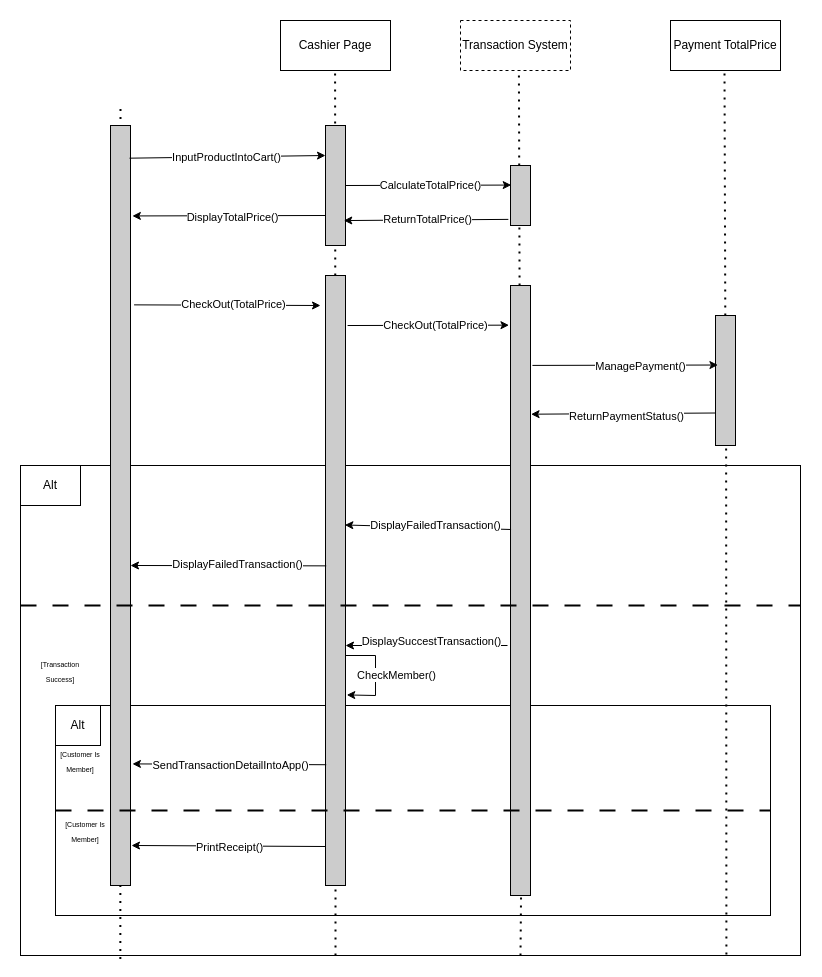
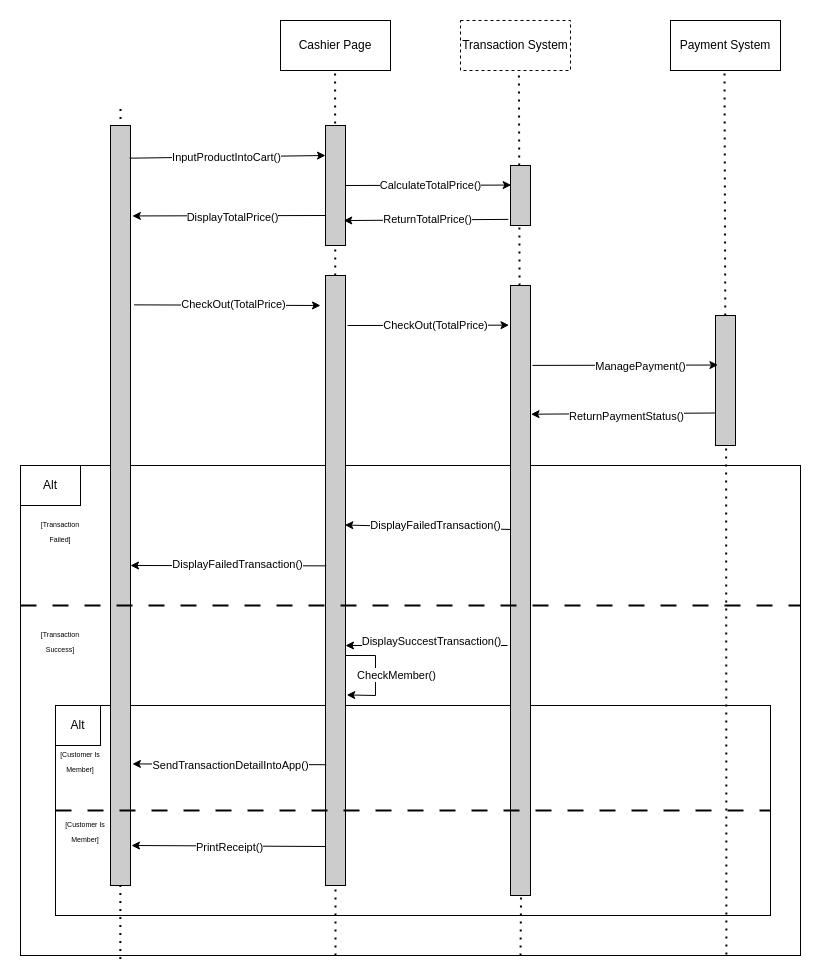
node "Payment TotalPrice": label "Payment TotalPrice" -> "Payment System"
node "[Transaction Failed]": added
node "[Transaction Success]": moved (61, 671) -> (61, 641)
